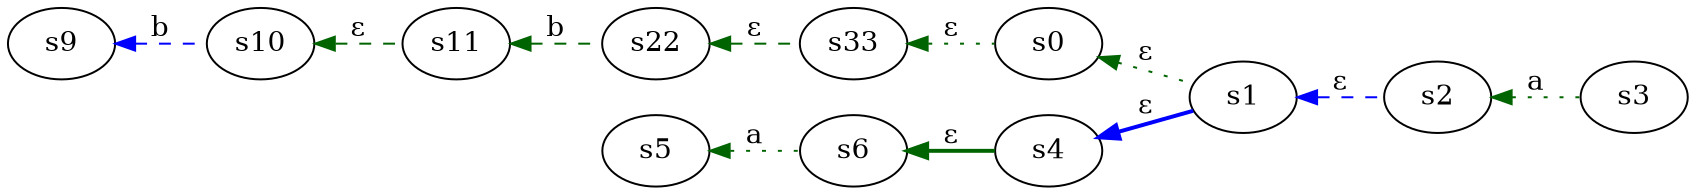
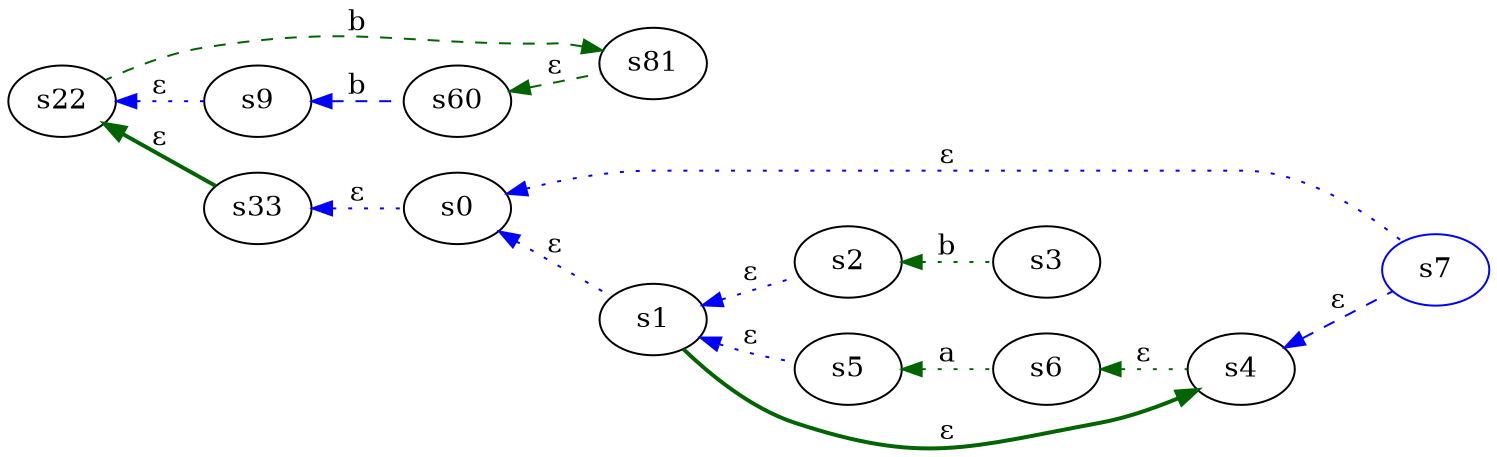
node "s10": label "s10" -> "s60"
node "s11": label "s11" -> "s81"
edge "s33" -> "s22": style dashed -> bold
edge "s0" -> "s33": color darkgreen -> blue
edge "s1" -> "s0": color darkgreen -> blue
edge "s3" -> "s2": label "a" -> "b"
edge "s2" -> "s1": style dashed -> dotted
edge "s9" -> "s22": added, label "ε"
edge "s1" -> "s4": color blue -> darkgreen
edge "s4" -> "s6": style bold -> dotted
node "s7": added
edge "s5" -> "s1": added, label "ε"
